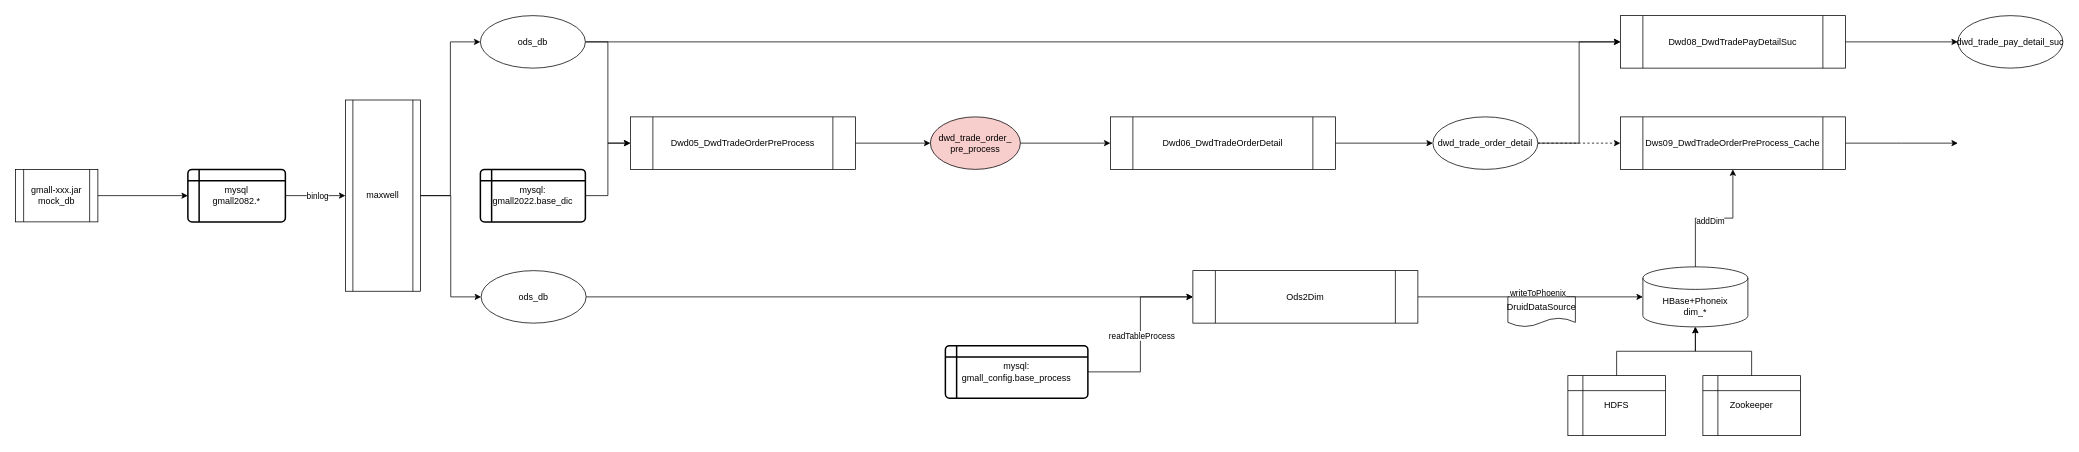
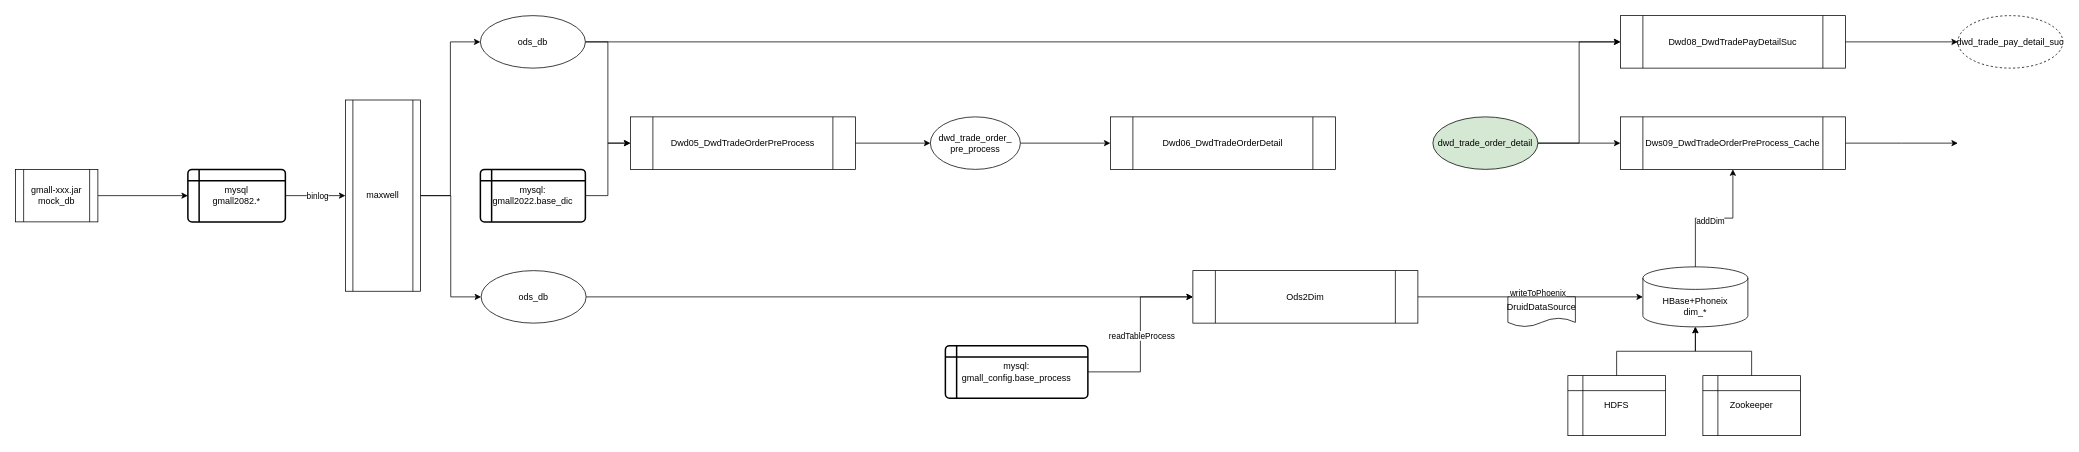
node "dwd_trade_pay_detail_suc": style solid -> dashed
node "dwd_trade_order_ pre_process": fillcolor #f8cecc -> #ffffff
edge "Dwd06_DwdTradeOrderDetail" -> "dwd_trade_order_detail": removed
node "dwd_trade_order_detail": fillcolor #ffffff -> #d5e8d4
edge "dwd_trade_order_detail" -> "Dws09_DwdTradeOrderPreProcess_Cache": style dashed -> solid
